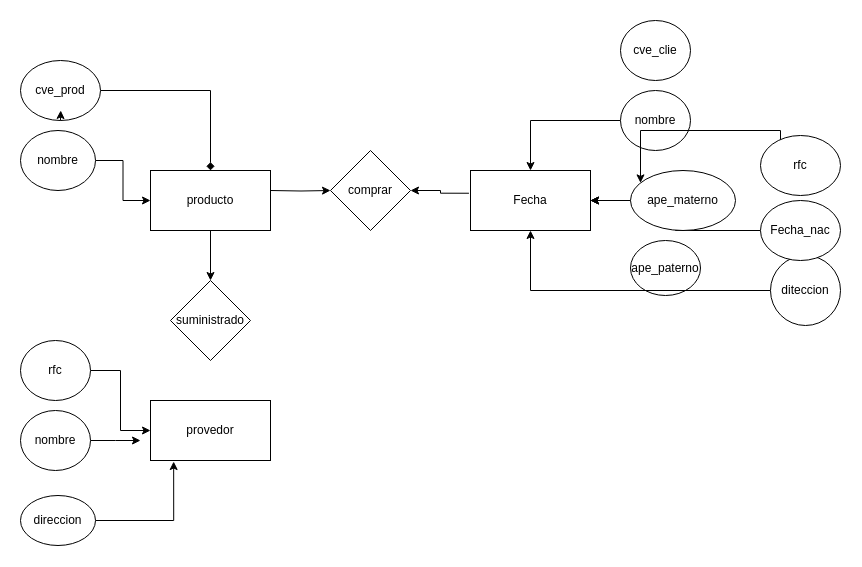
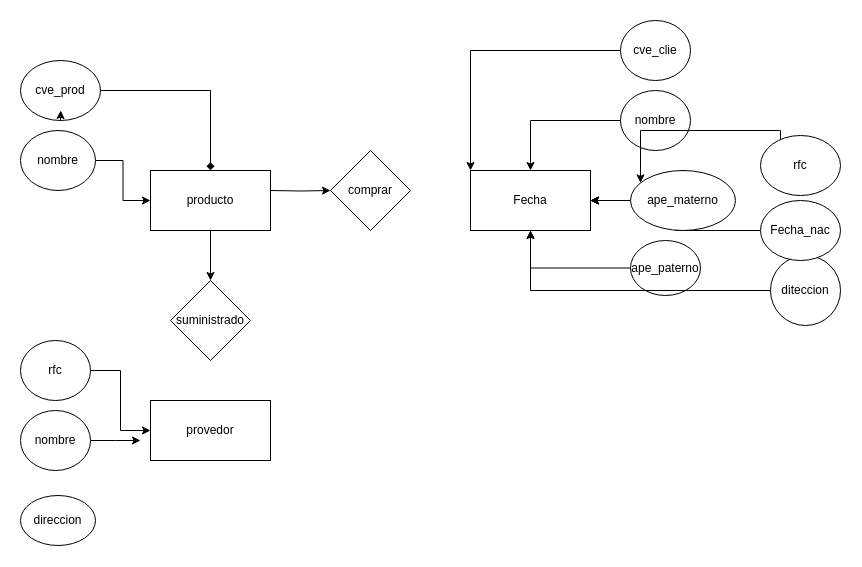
edge "cve_clie" -> "Fecha": added
edge "Fecha" -> "comprar": removed
edge "ape_paterno" -> "Fecha": added
edge "direccion" -> "provedor": removed
